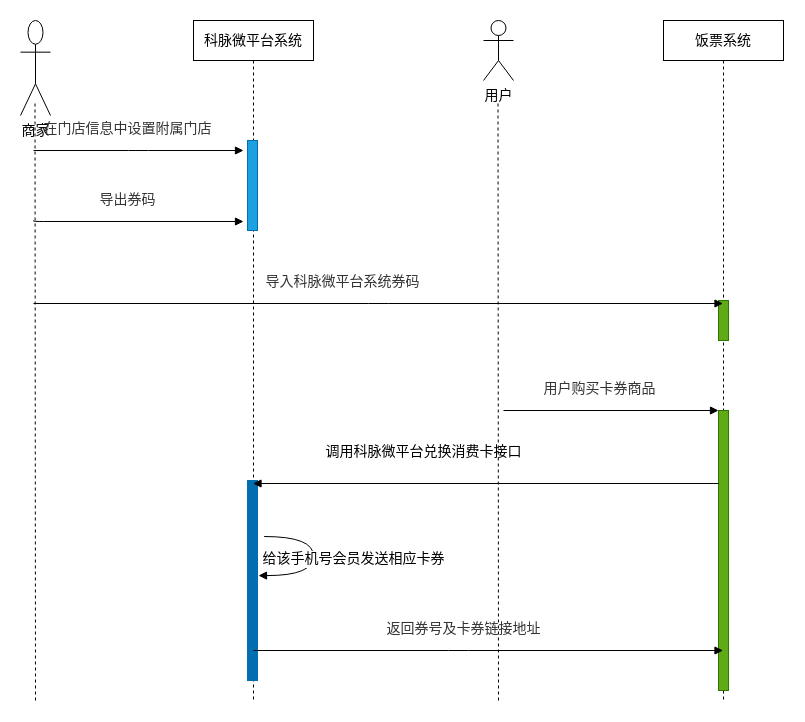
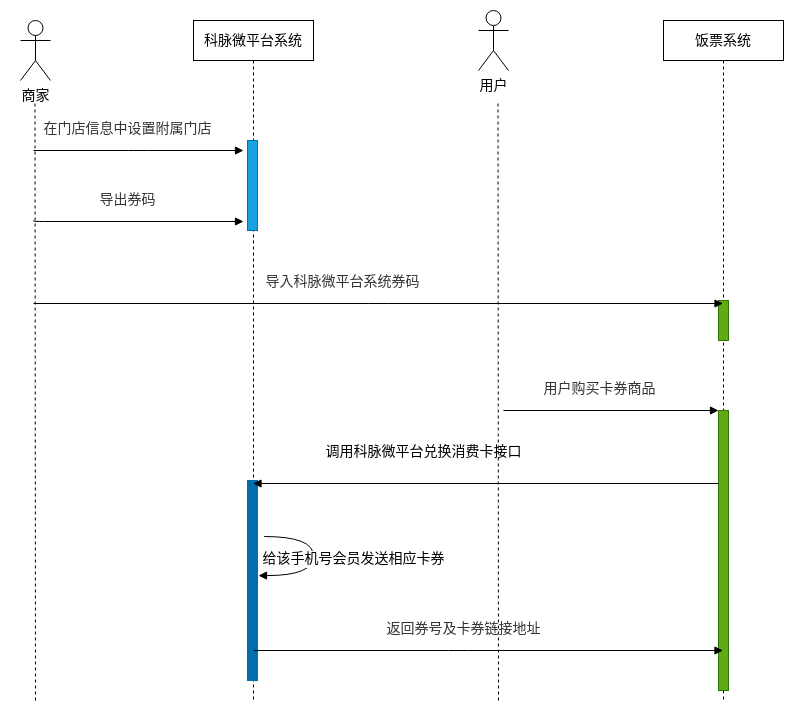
node "用户": moved (499, 51) -> (494, 41)
node "商家": size 30x95 -> 30x60
